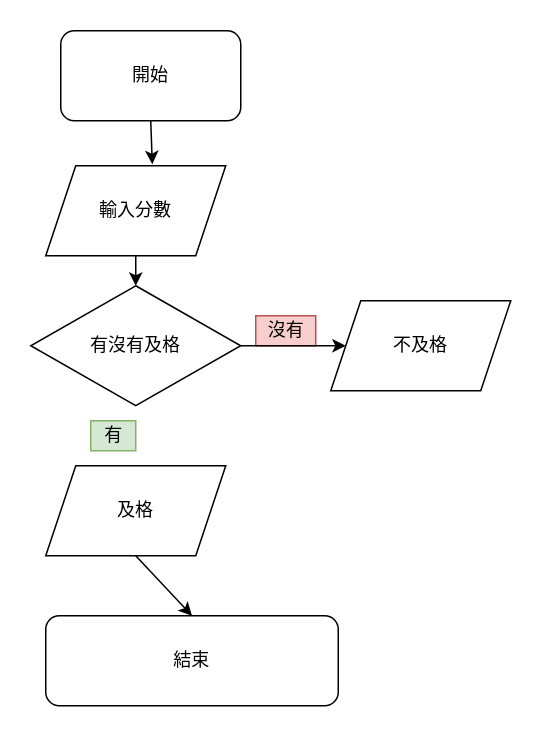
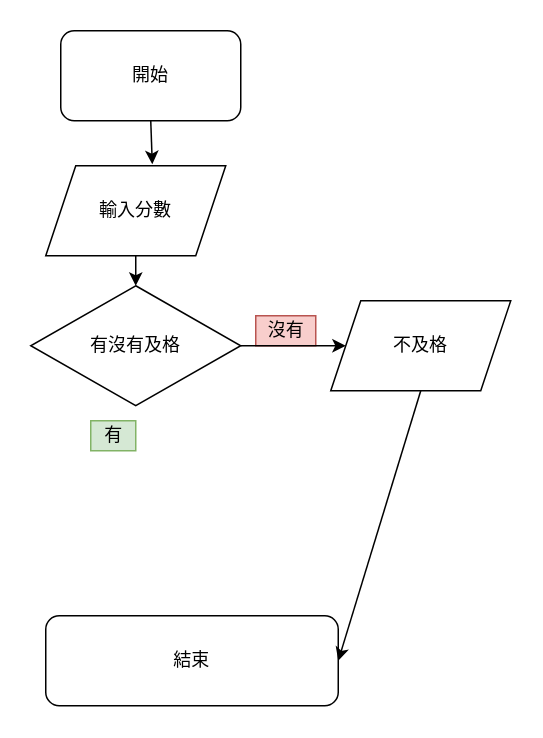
node "及格": removed
edge "不及格" -> "結束": added
edge "及格" -> "結束": removed
